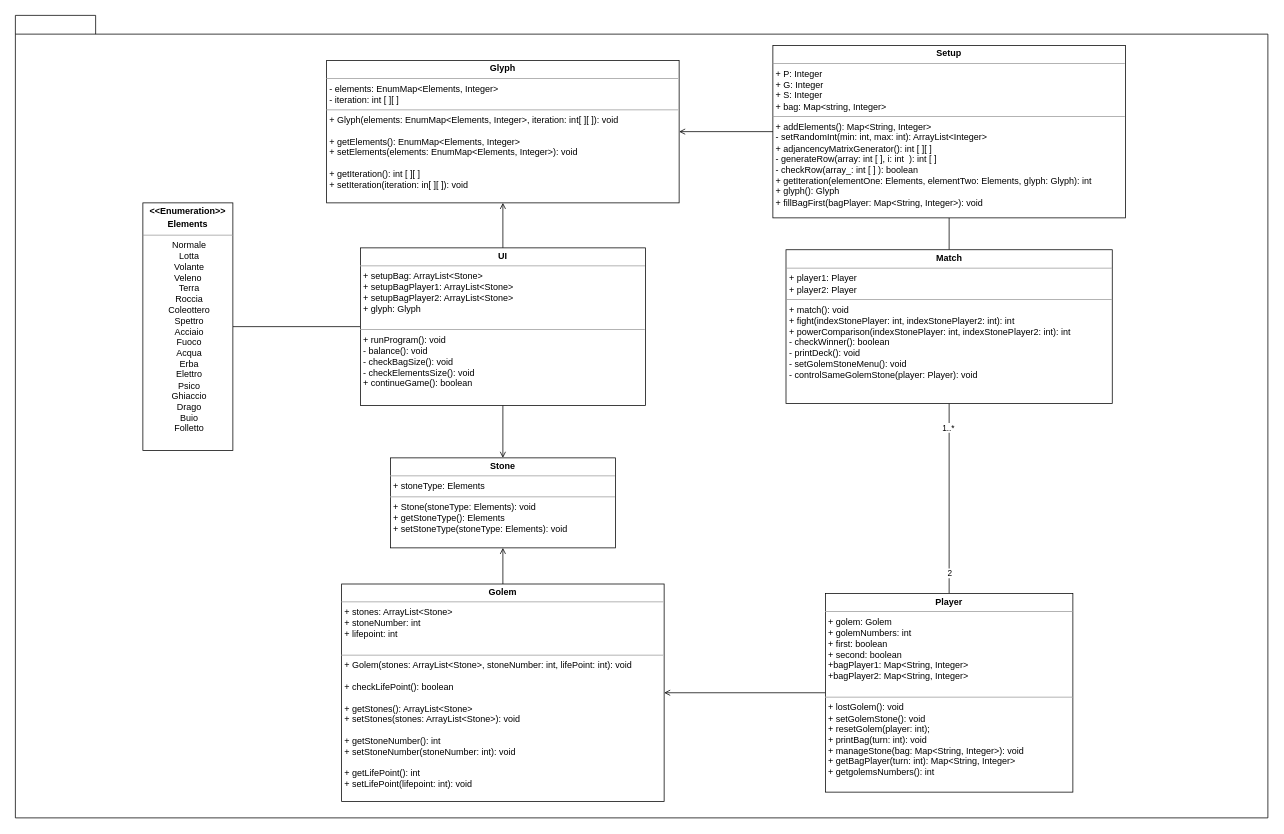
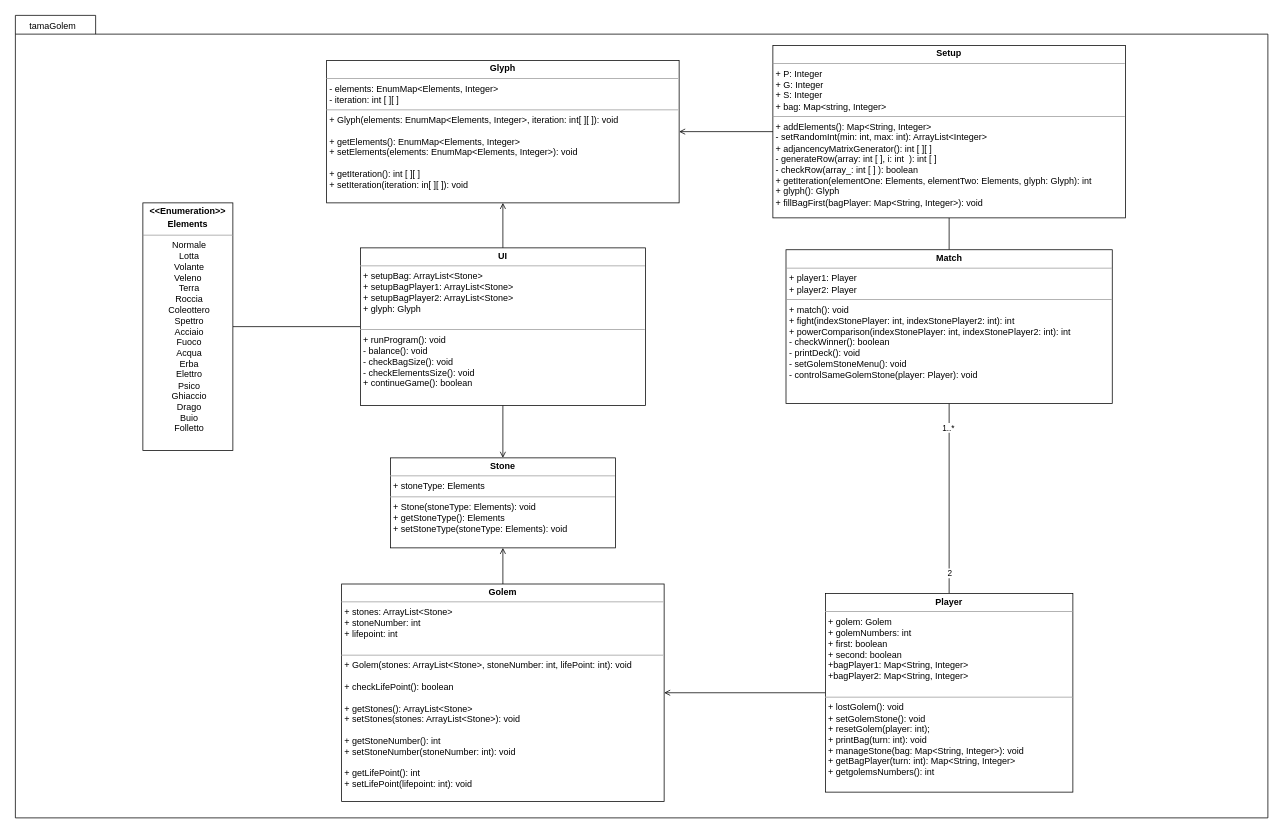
node "tamaGolem": added
